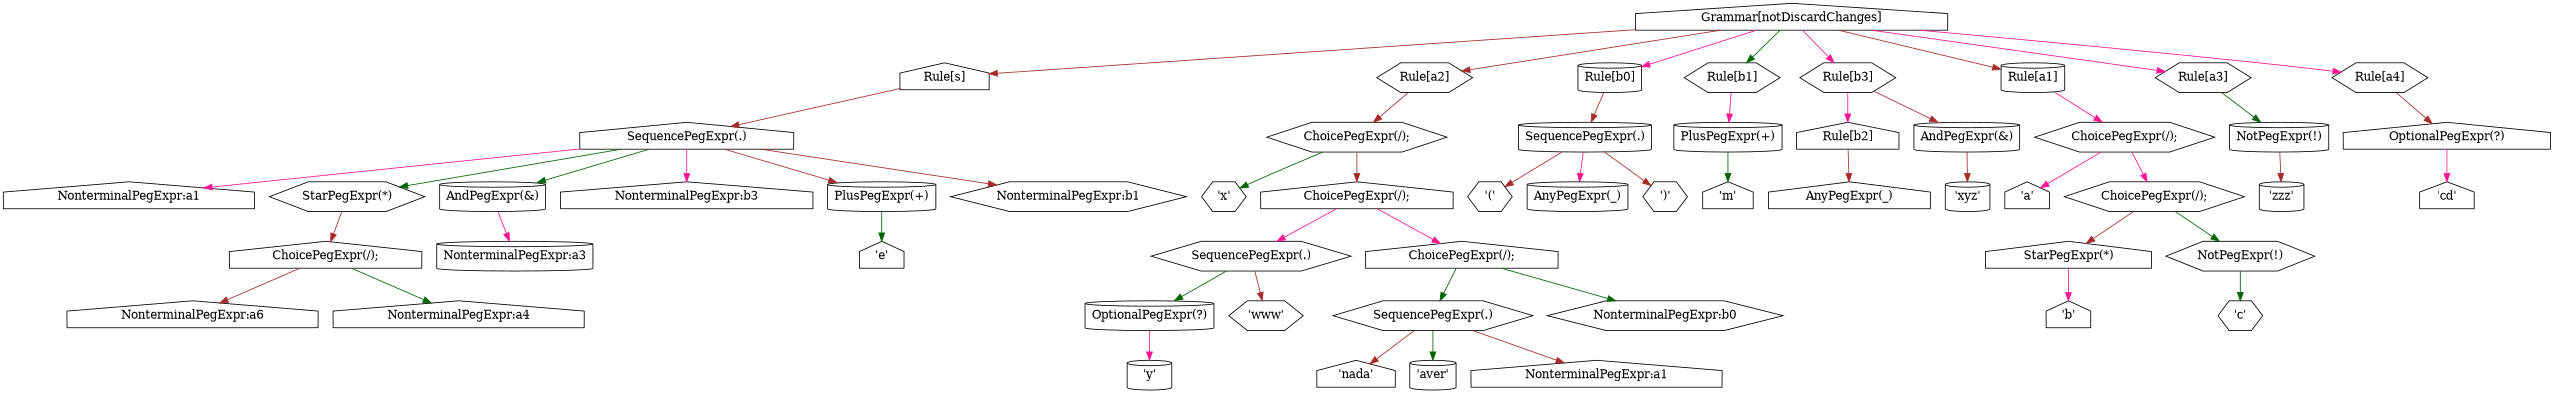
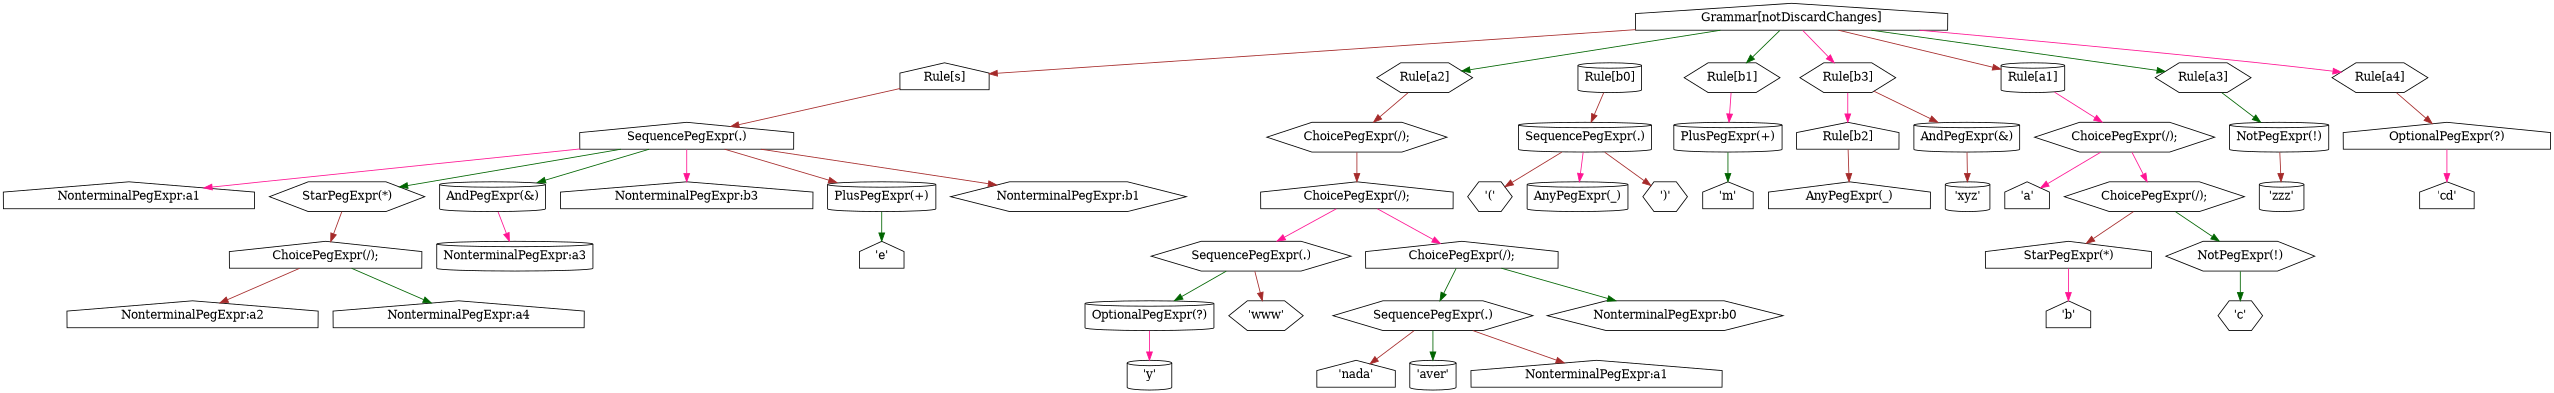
edge "Grammar[notDiscardChanges]" -> "Rule[b0]": removed
edge "Grammar[notDiscardChanges]" -> "Rule[a2]": color brown -> darkgreen
edge "Grammar[notDiscardChanges]" -> "Rule[a3]": color deeppink -> darkgreen
node "'x'": removed
node "NonterminalPegExpr:a6": label "NonterminalPegExpr:a6" -> "NonterminalPegExpr:a2"
